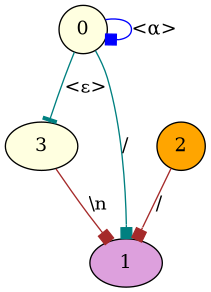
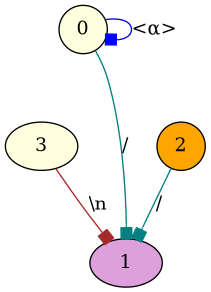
edge "0" -> "3": removed, label "<ε>"
edge "2" -> "1": color brown -> teal
